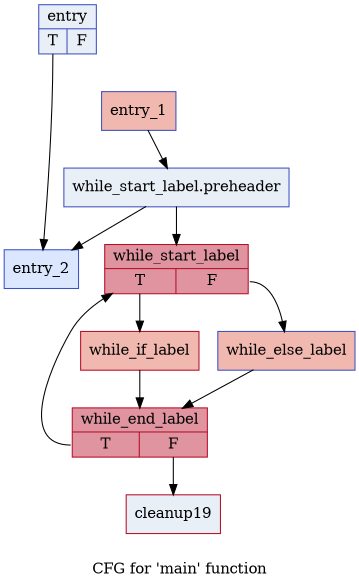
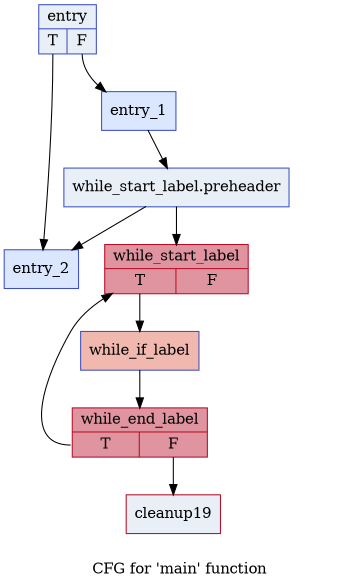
edge "entry" -> "entry_1": added
node "entry_1": fillcolor #dc5d4a70 -> #abc8fd70
node "while_if_label": color #b70d28ff -> #3d50c3ff
node "while_else_label": removed
